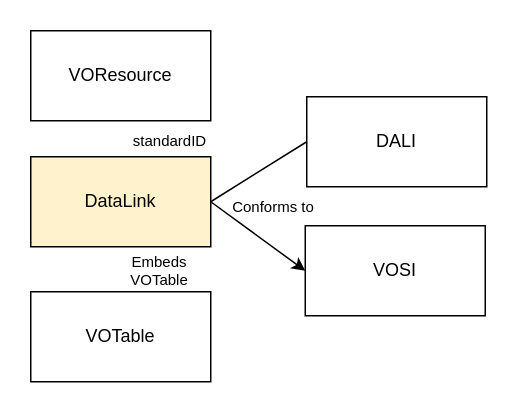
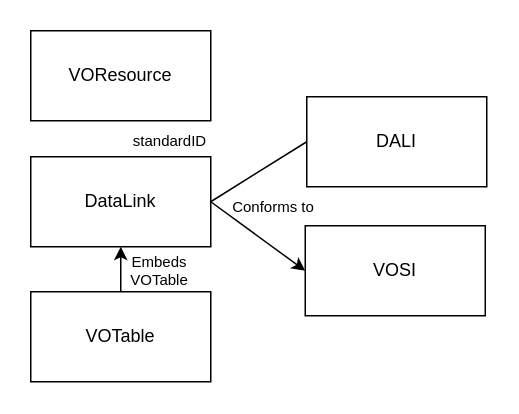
node "DataLink": fillcolor #fff2cc -> #ffffff
edge "VOTable" -> "DataLink": added
